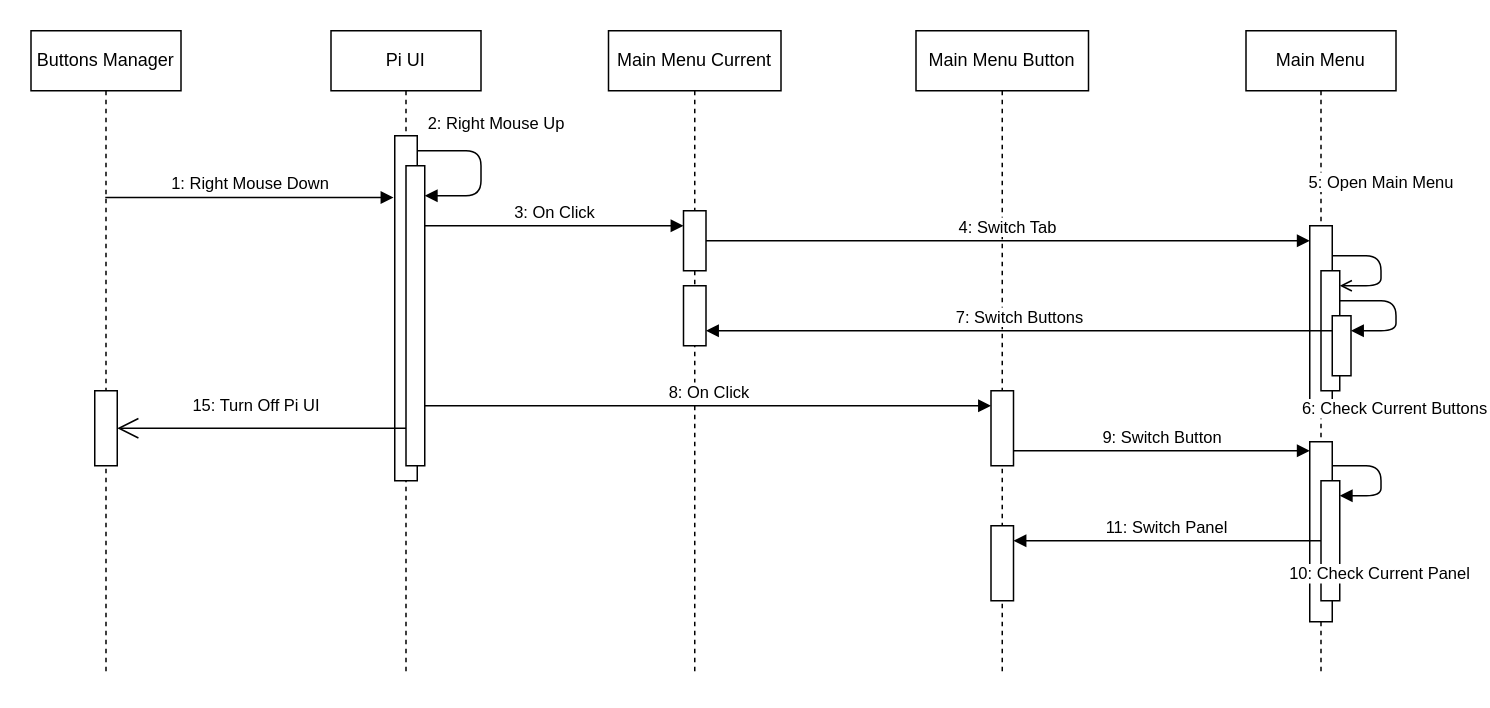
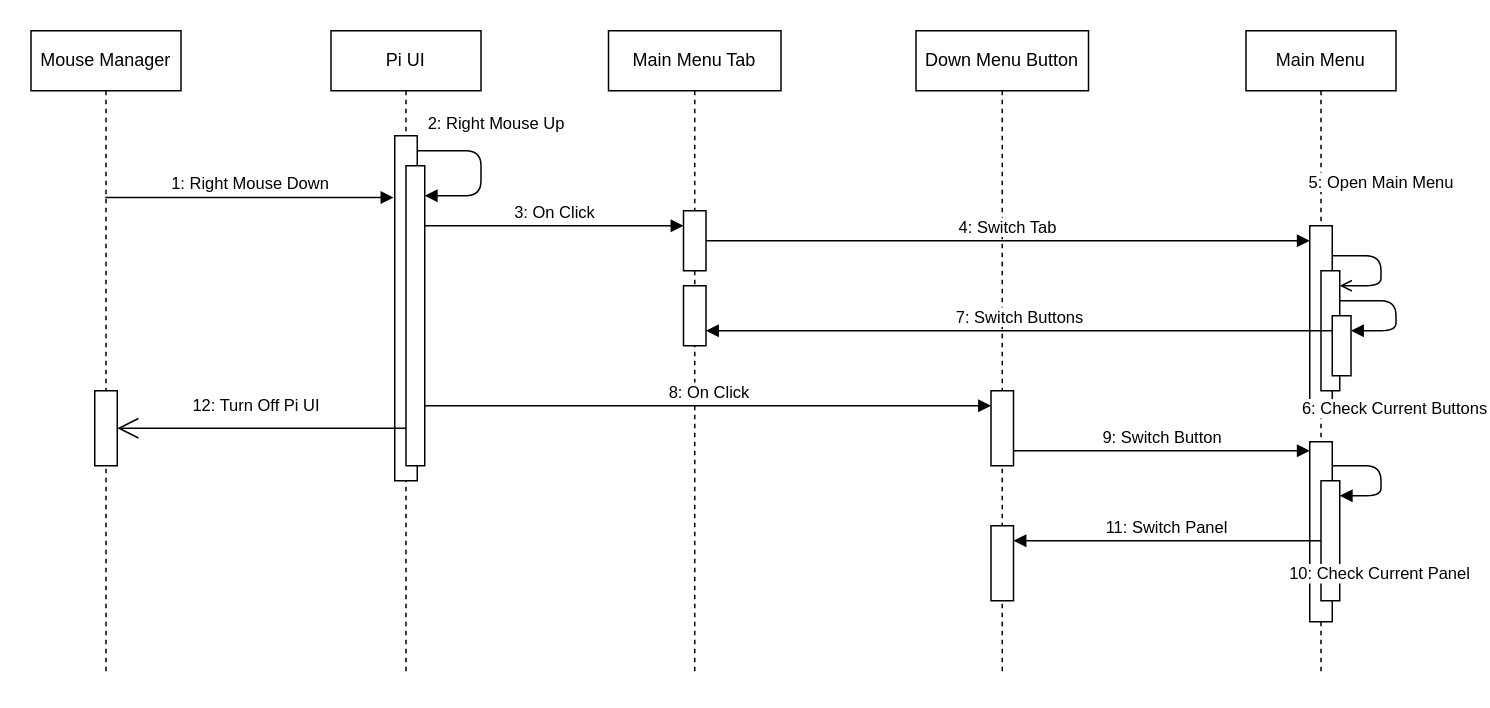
node "Buttons Manager": label "Buttons Manager" -> "Mouse Manager"
node "Main Menu Current": label "Main Menu Current" -> "Main Menu Tab"
node "Main Menu Button": label "Main Menu Button" -> "Down Menu Button"
node "15: Turn Off Pi UI": label "15: Turn Off Pi UI" -> "12: Turn Off Pi UI"
